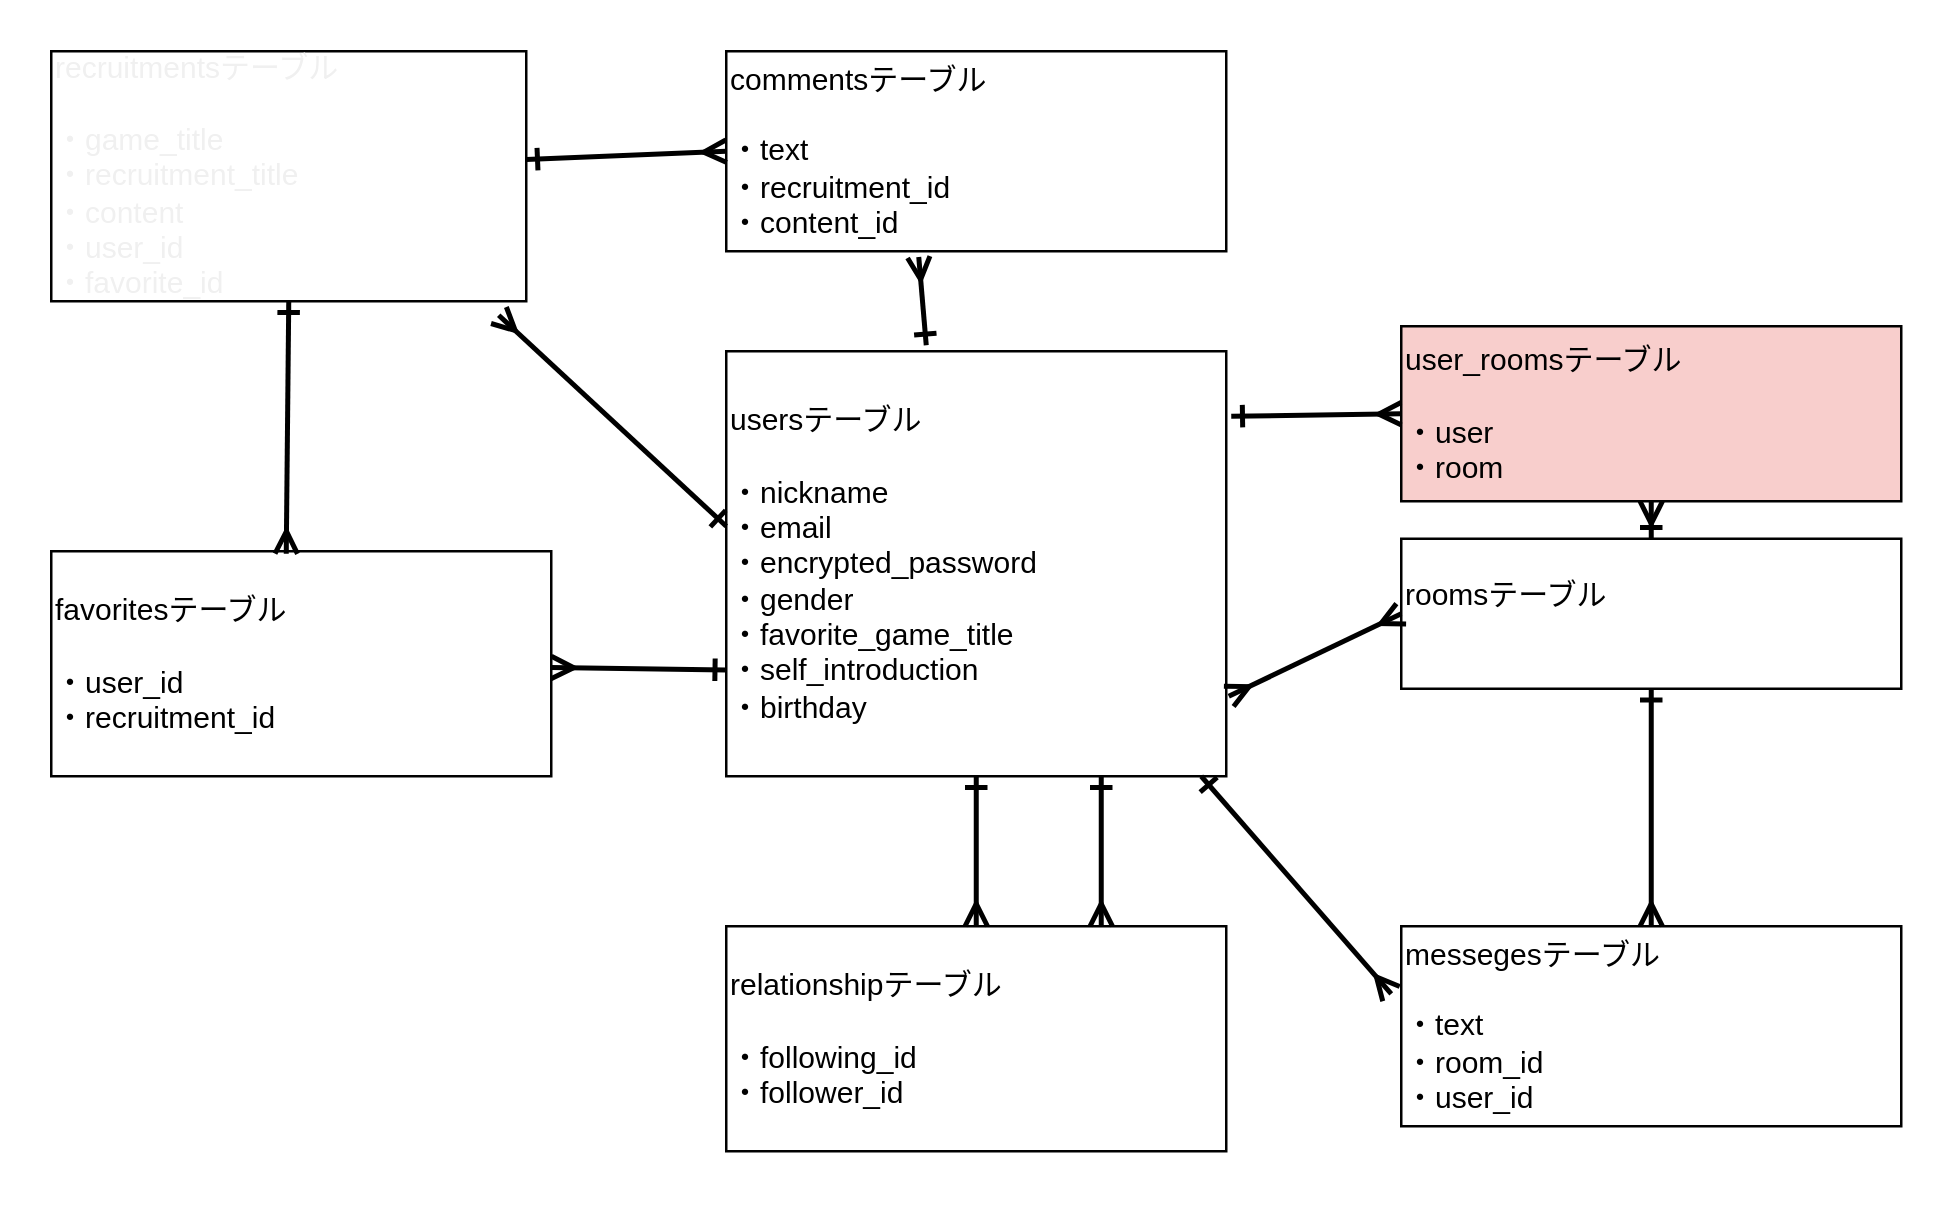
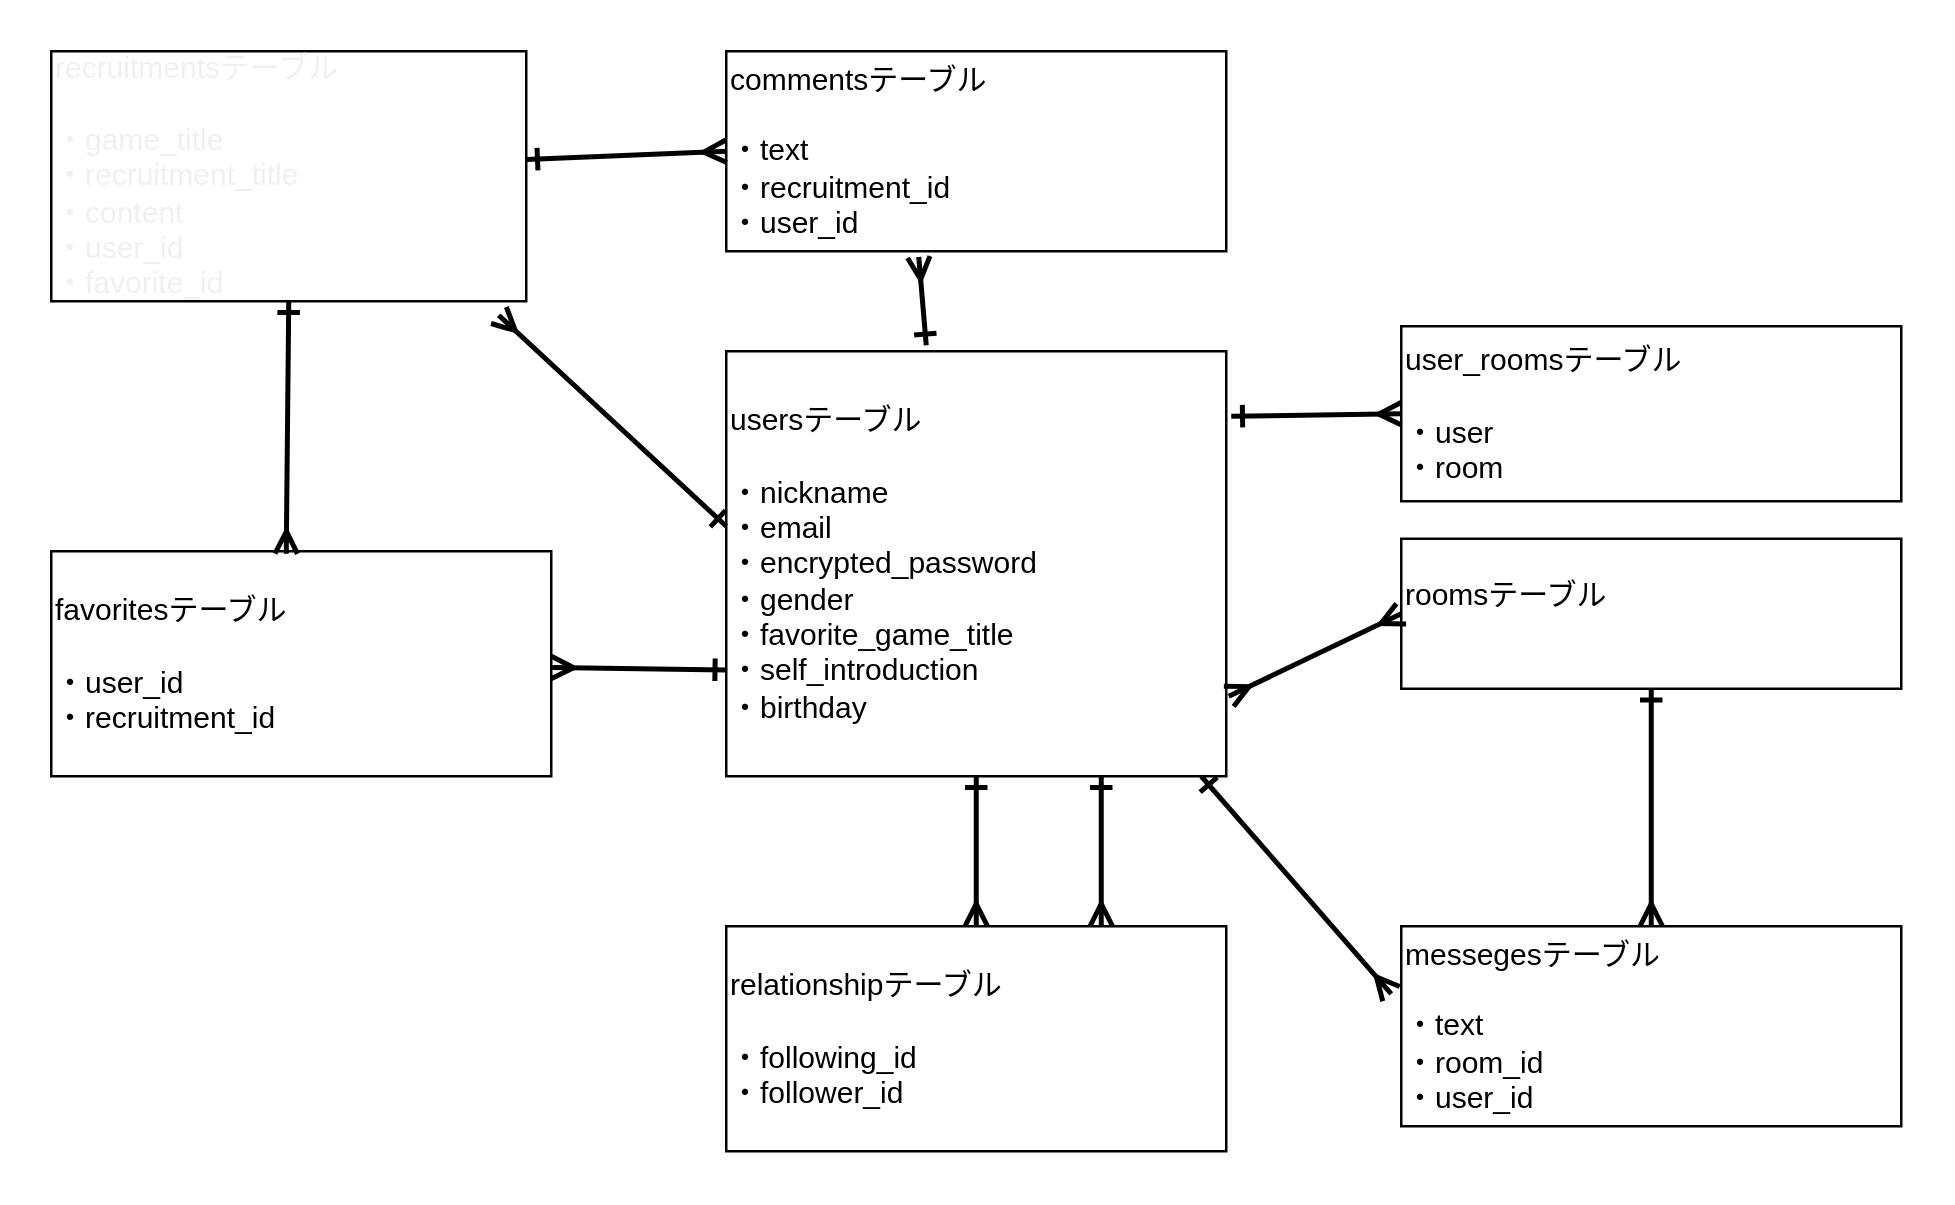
node "commentsテーブル ・text ・recruitment_id ・content_id": label "commentsテーブル ・text ・recruitment_id ・content_id" -> "commentsテーブル ・text ・recruitment_id ・user_id"
node "user_roomsテーブル ・user ・room": fillcolor #f8cecc -> #ffffff
edge "user_roomsテーブル ・user ・room" -- "roomsテーブル": removed
